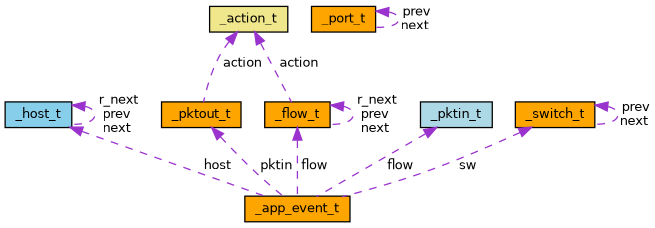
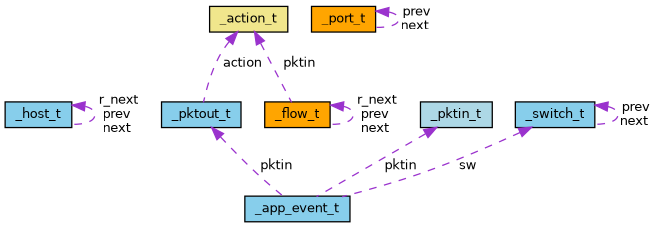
edge "_flow_t" -> "_action_t": label " action" -> " pktin"
node "_pktout_t": fillcolor orange -> skyblue
node "_switch_t": fillcolor orange -> skyblue
edge "_app_event_t" -> "_host_t": removed, label "host"
edge "_app_event_t" -> "_pktin_t": label " flow" -> " pktin"
edge "_app_event_t" -> "_flow_t": removed, label "flow"
node "_app_event_t": fillcolor orange -> skyblue
